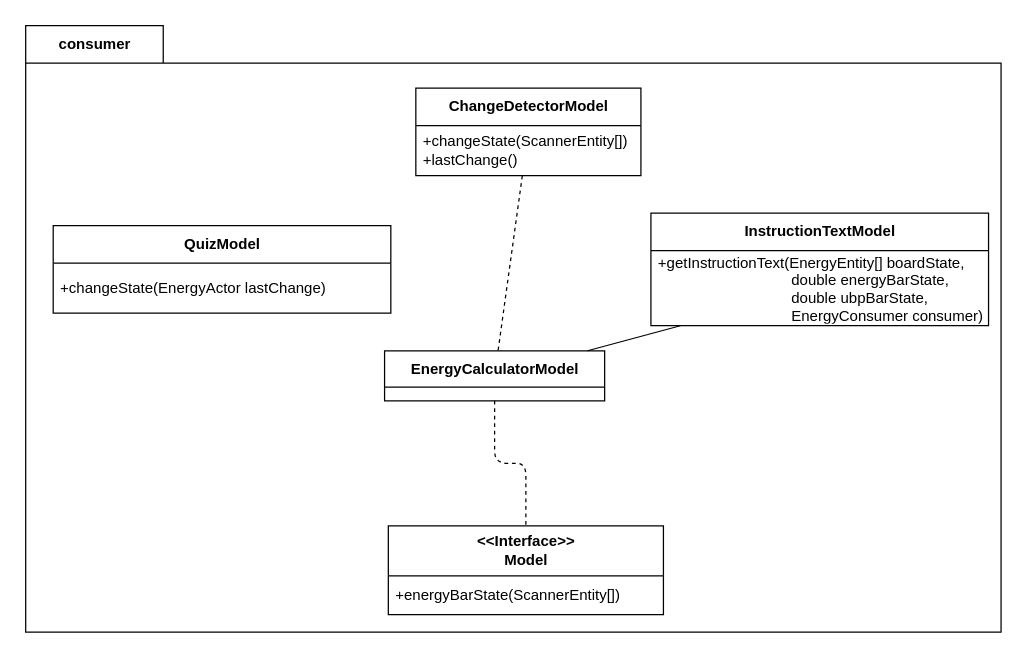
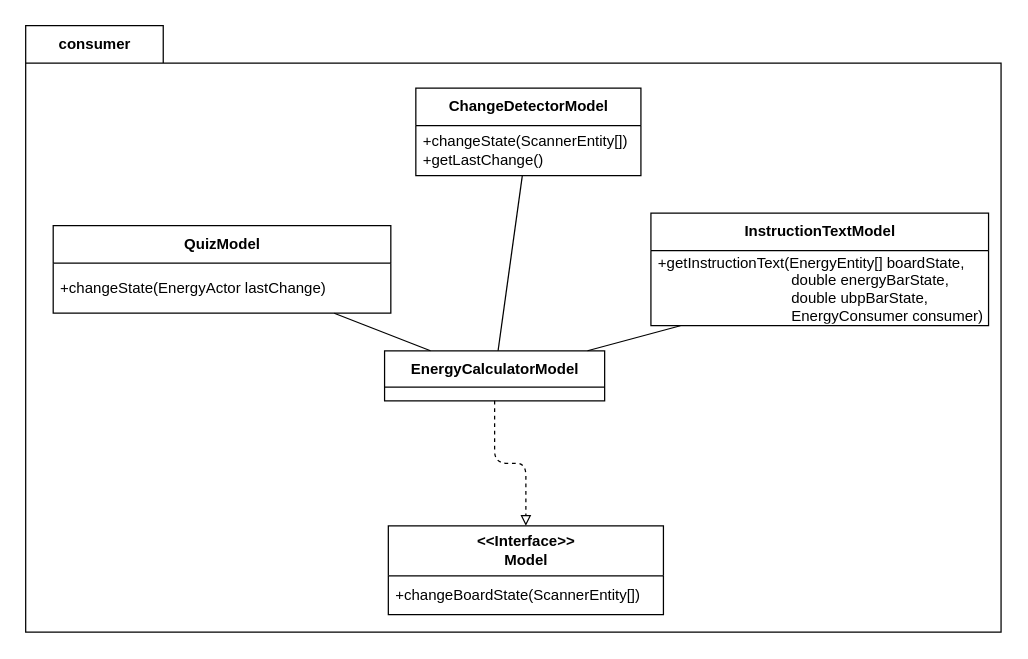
node "+changeState(ScannerEntity[]) +lastChange()": label "+changeState(ScannerEntity[]) +lastChange()" -> "+changeState(ScannerEntity[]) +getLastChange()"
edge "ChangeDetectorModel" -- "EnergyCalculatorModel": style dashed -> solid
edge "QuizModel" -- "EnergyCalculatorModel": added
edge "EnergyCalculatorModel" -- "<<Interface>> Model": arrowhead none -> block
node "+energyBarState(ScannerEntity[])": label "+energyBarState(ScannerEntity[])" -> "+changeBoardState(ScannerEntity[])"
